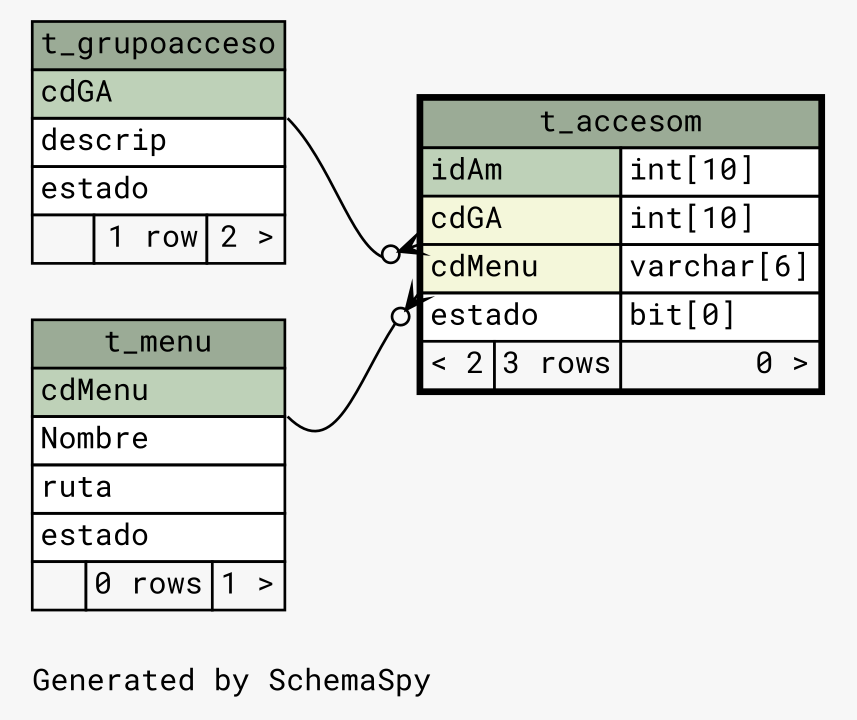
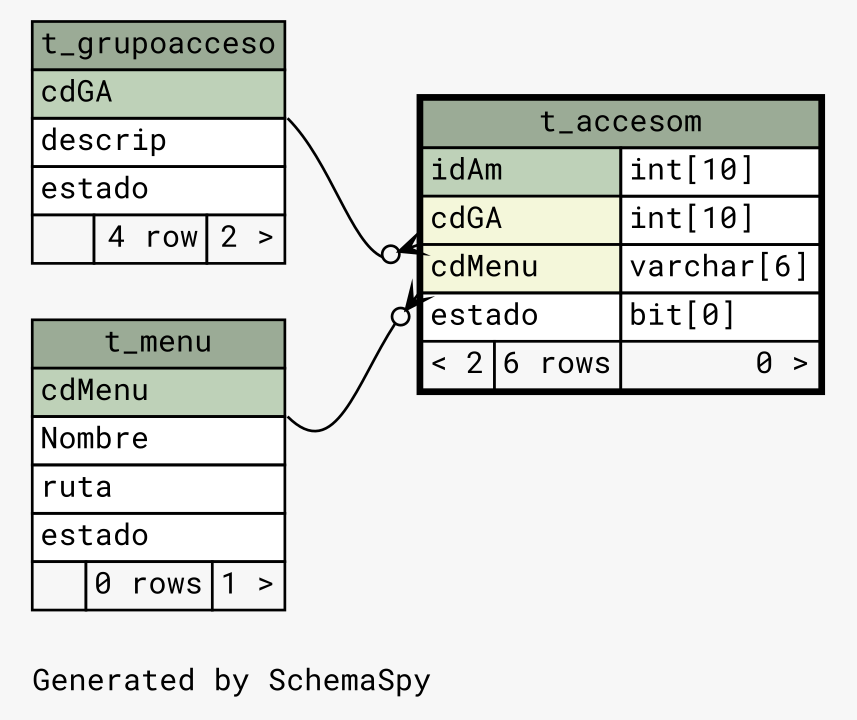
node "t_grupoacceso": text "1 row" -> "4 row"
node "t_accesom": text "3 rows" -> "6 rows"
